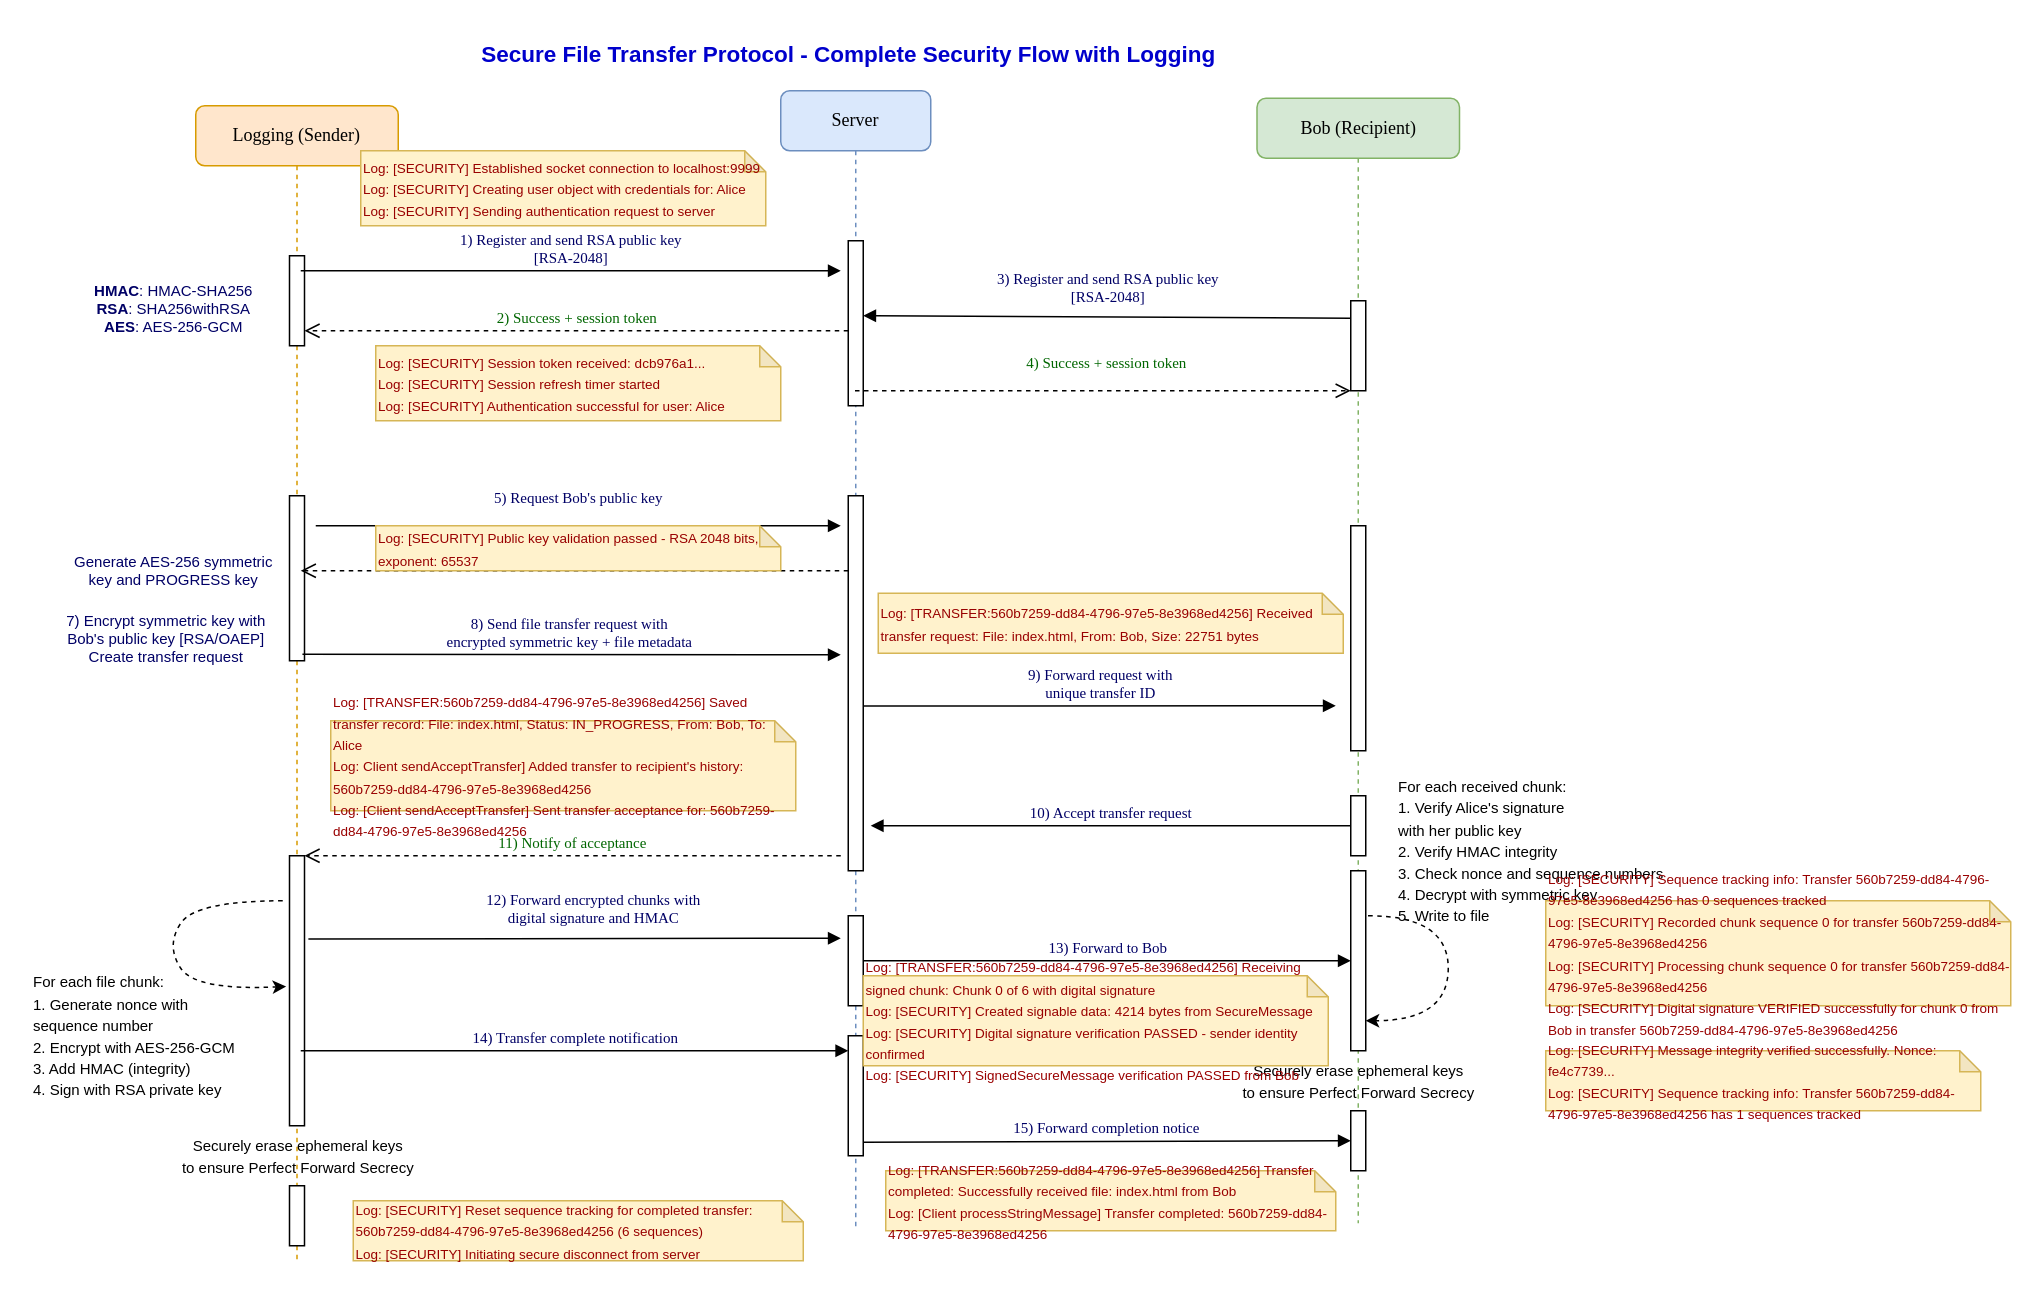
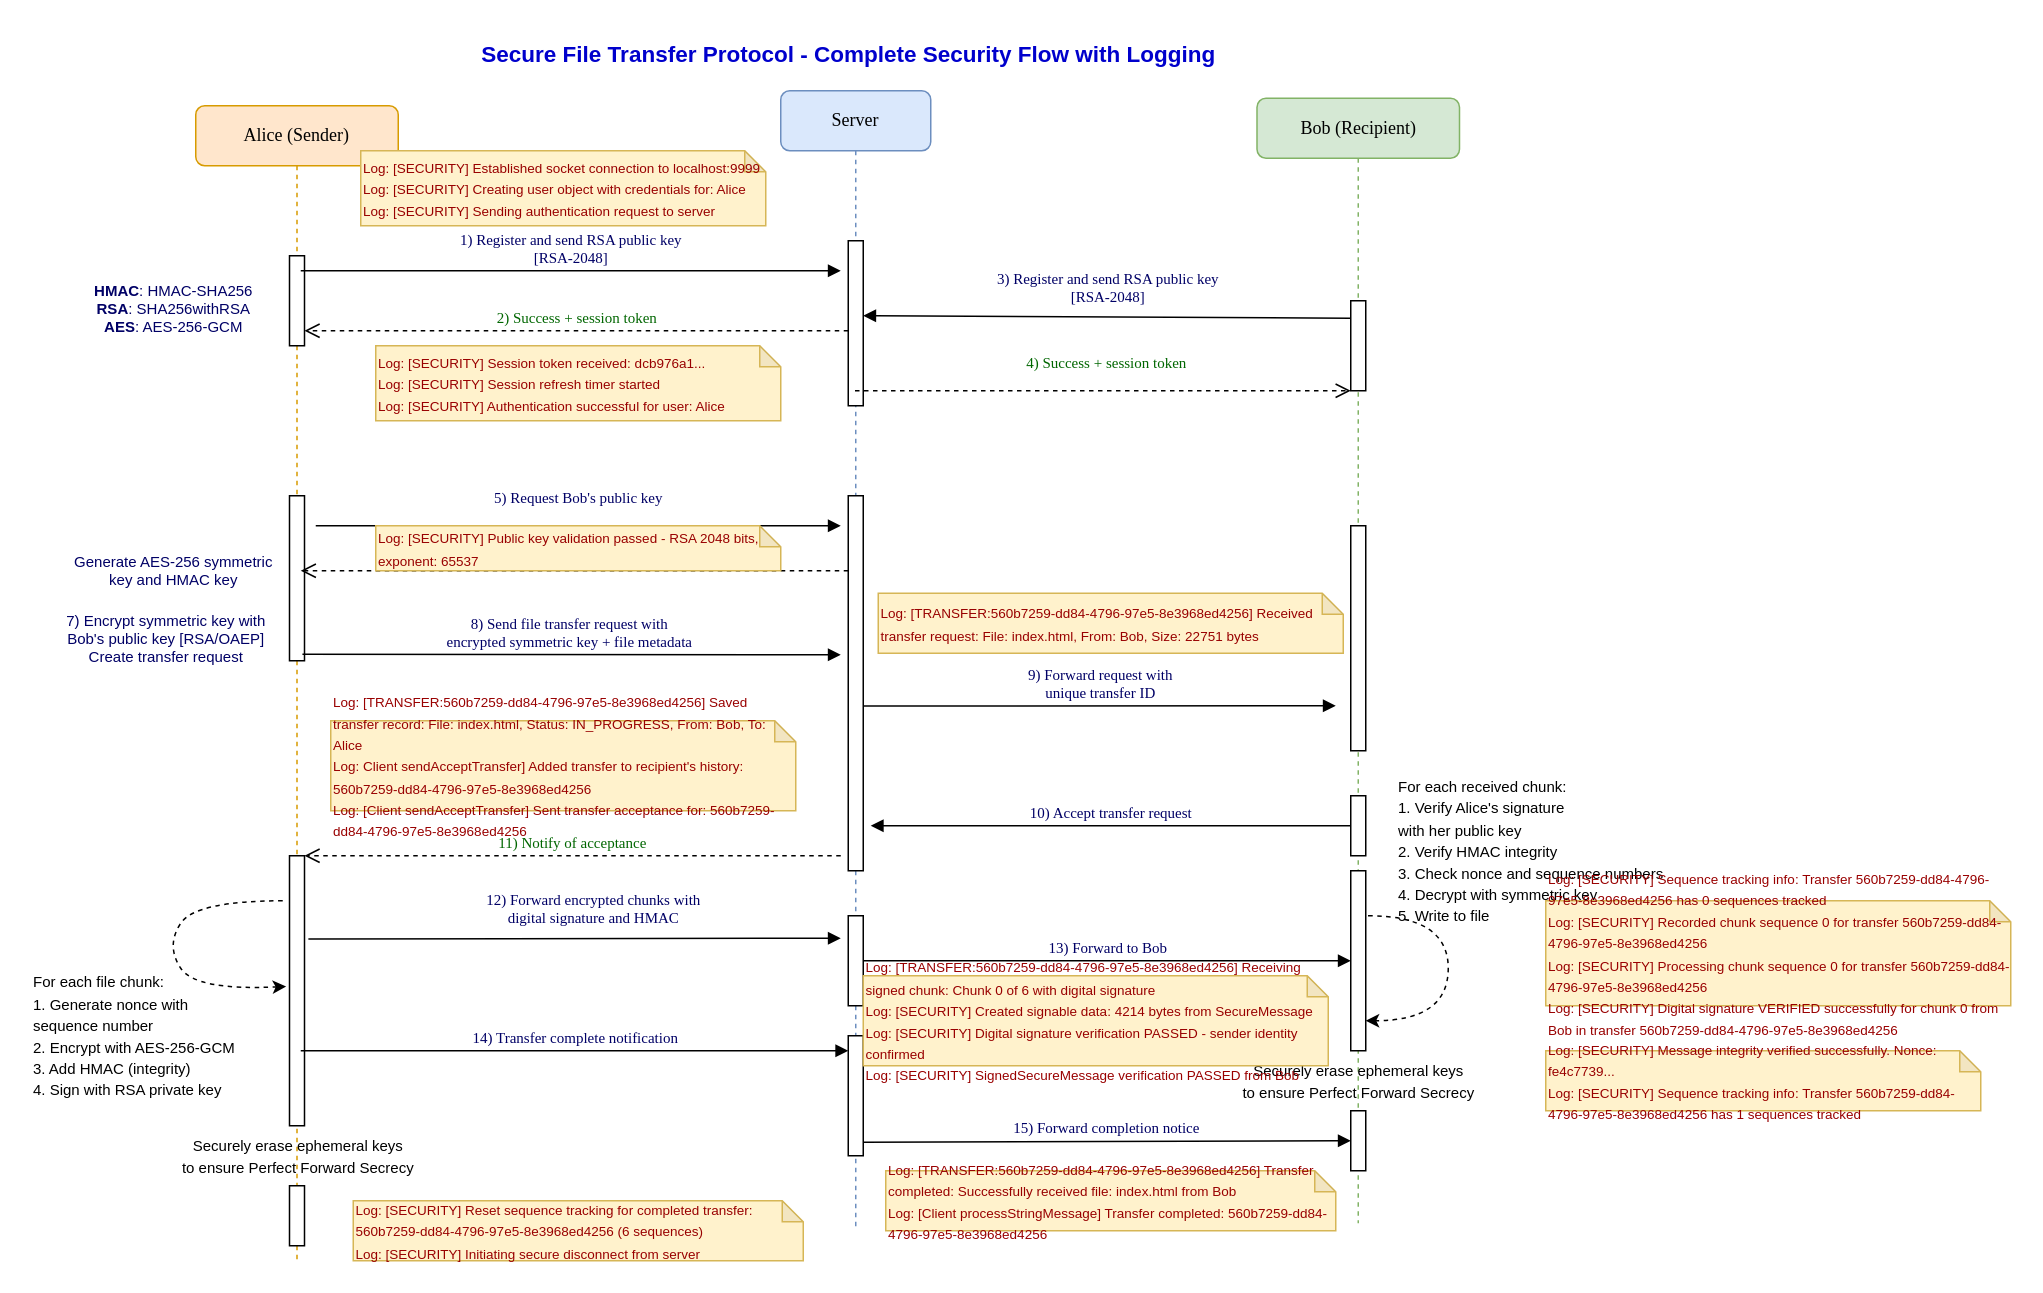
node "Logging (Sender)": label "Logging (Sender)" -> "Alice (Sender)"
node "Generate AES-256 symmetric key and PROGRESS key": label "Generate AES-256 symmetric key and PROGRESS key" -> "Generate AES-256 symmetric key and HMAC key"
